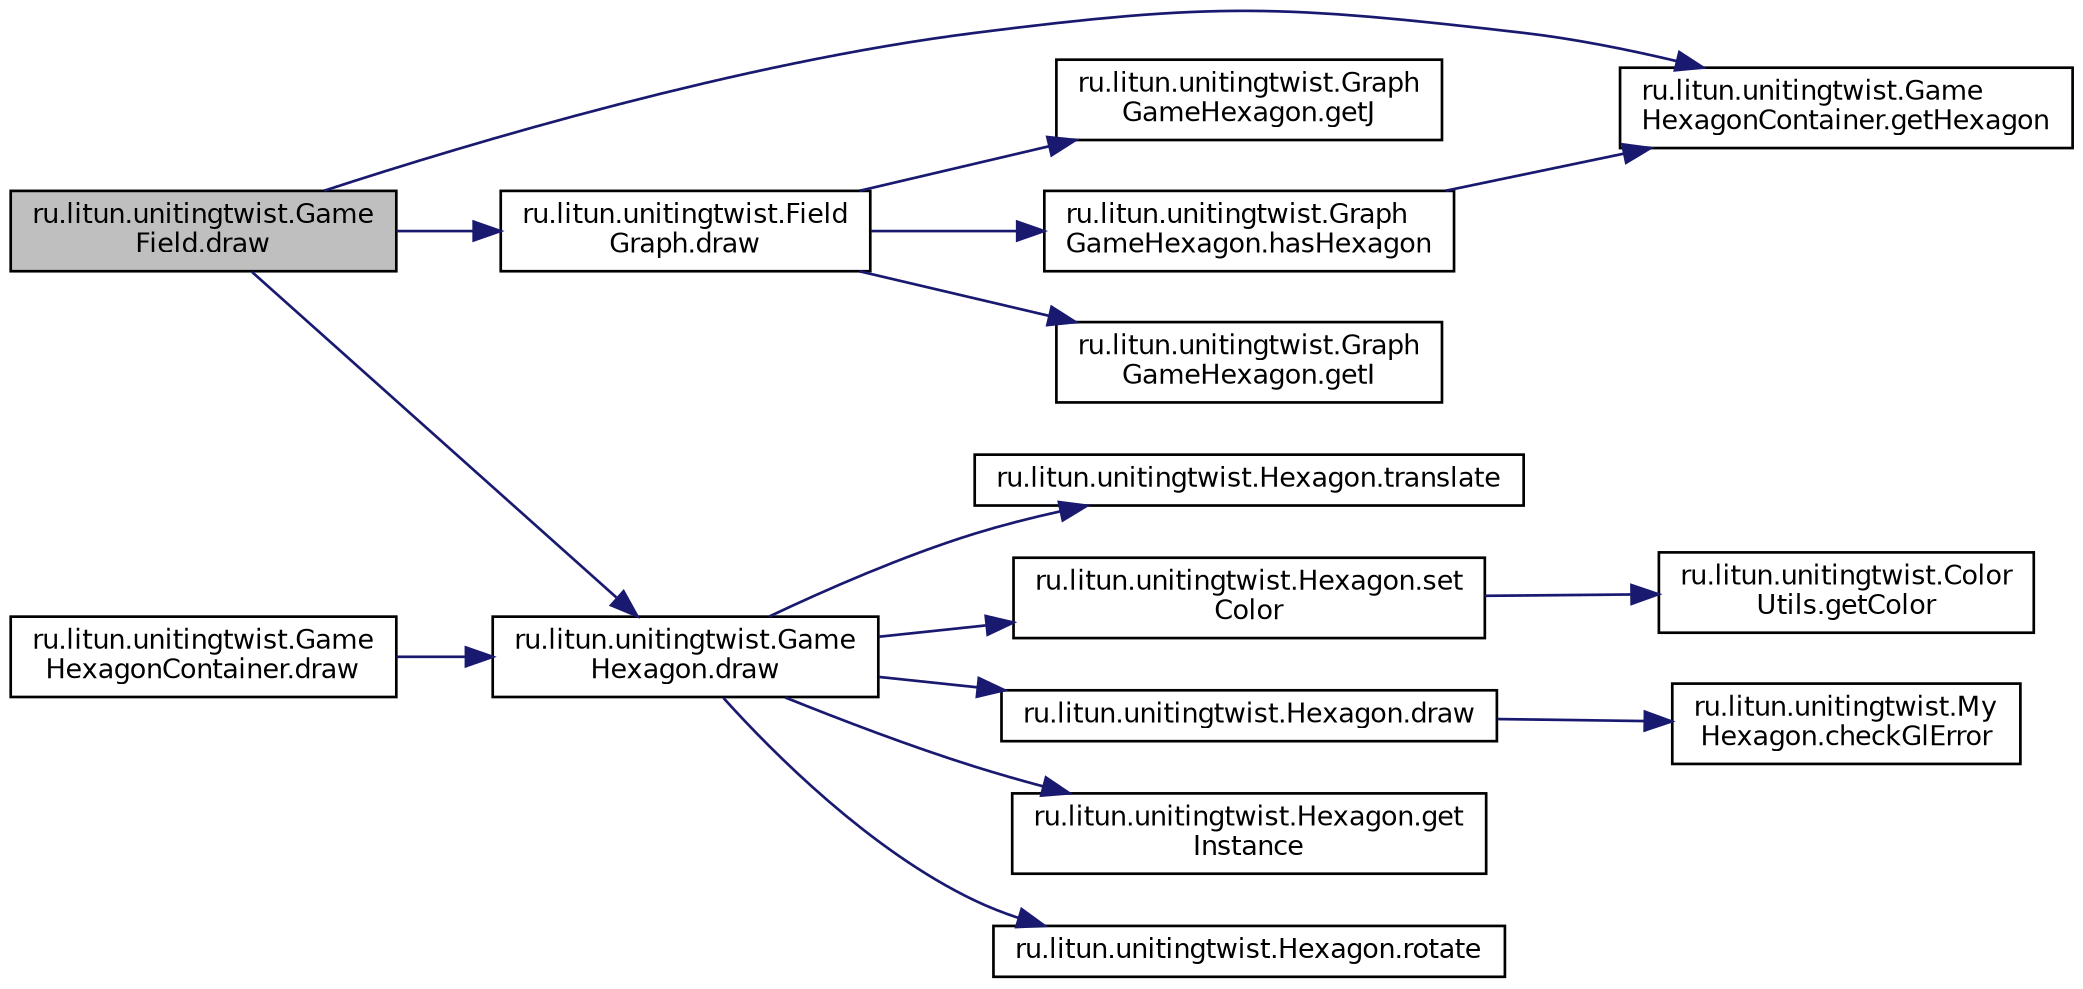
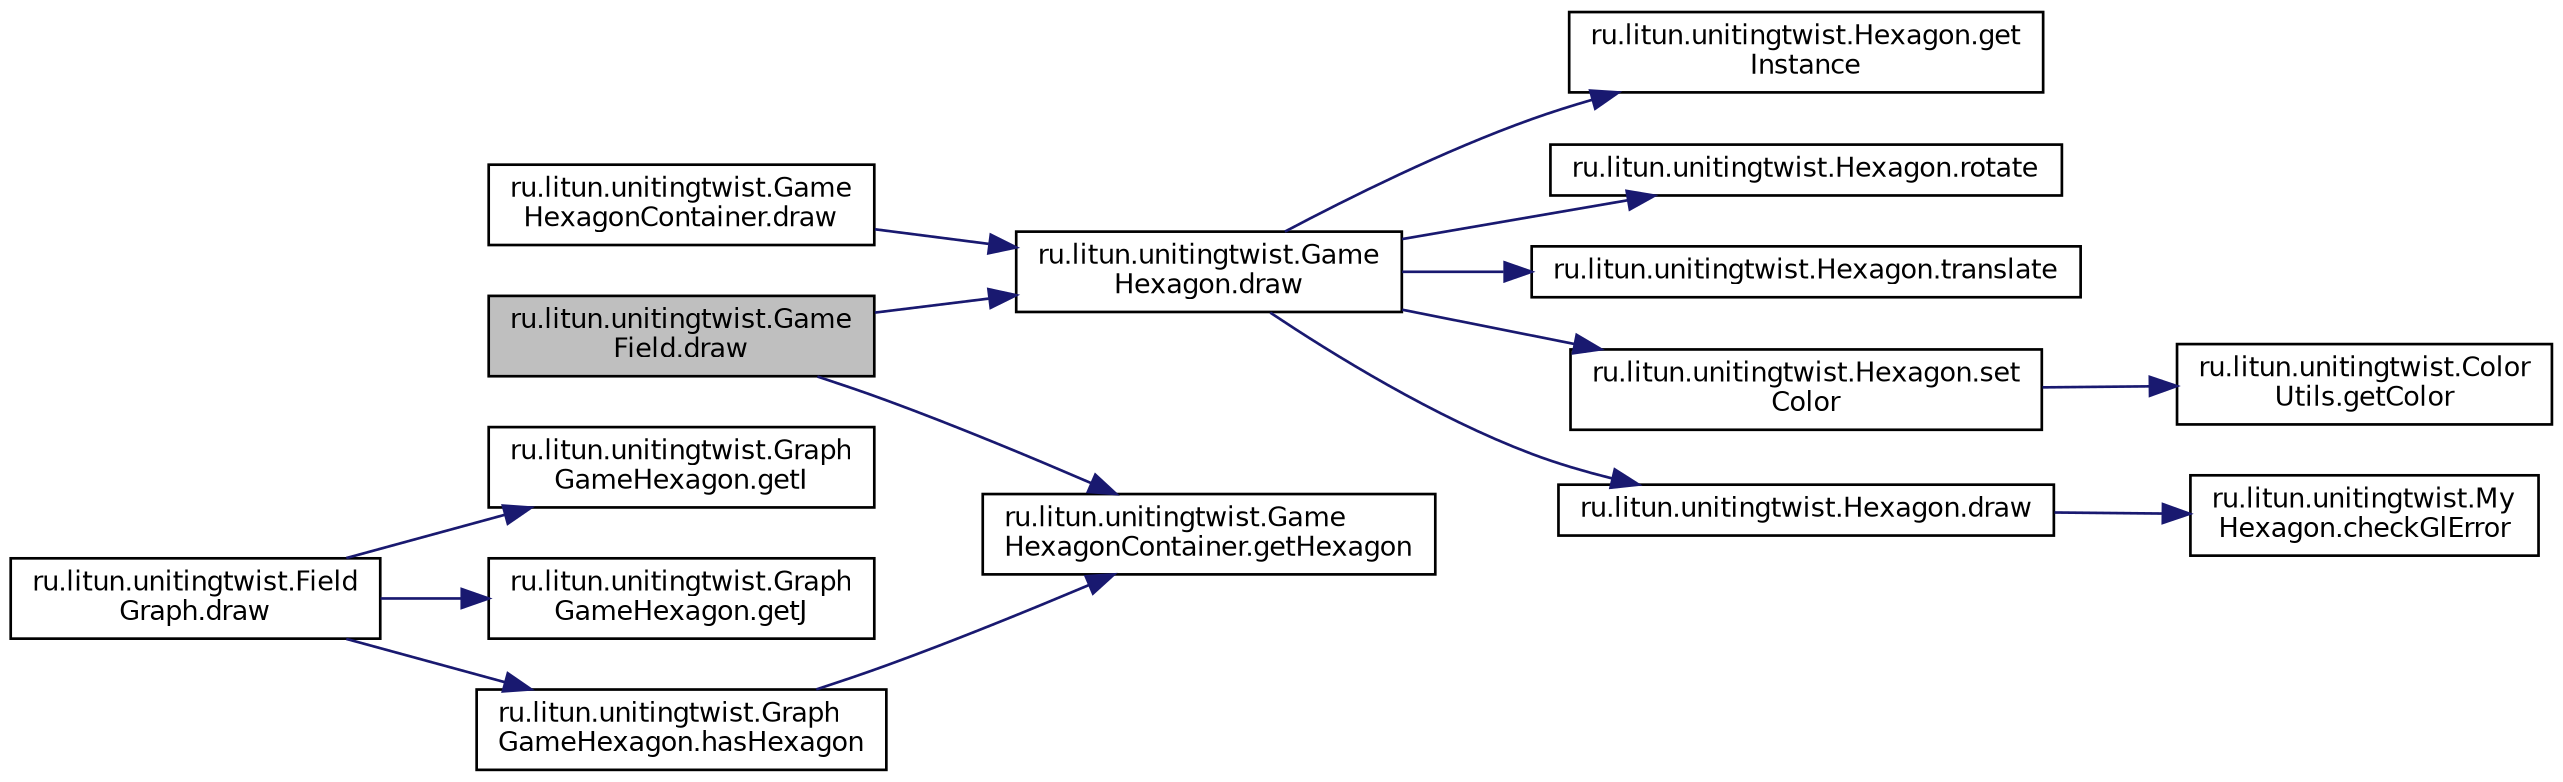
edge "ru.litun.unitingtwist.Game Field.draw" -> "ru.litun.unitingtwist.Field Graph.draw": removed
